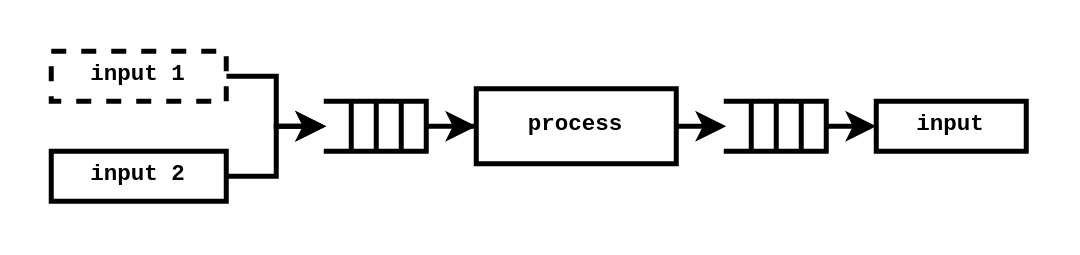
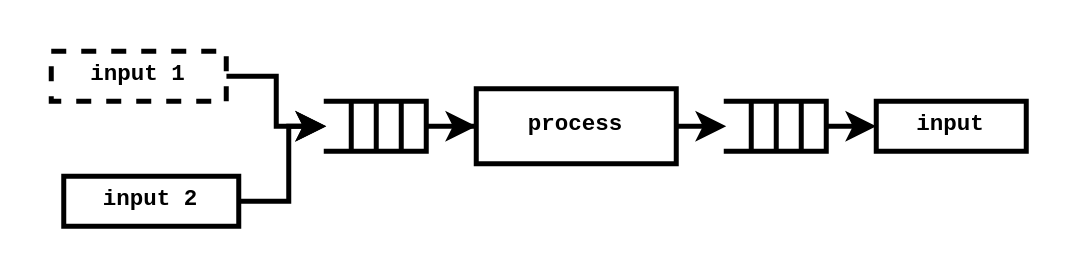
node "input 2": moved (139, 176) -> (151, 201)
